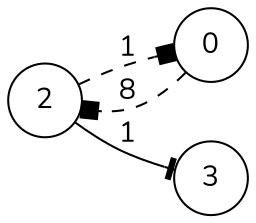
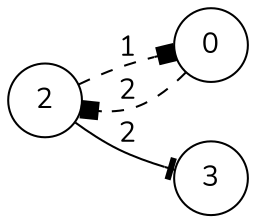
edge "0" -> "2": label "8" -> "2"
edge "2" -> "3": label "1" -> "2"
